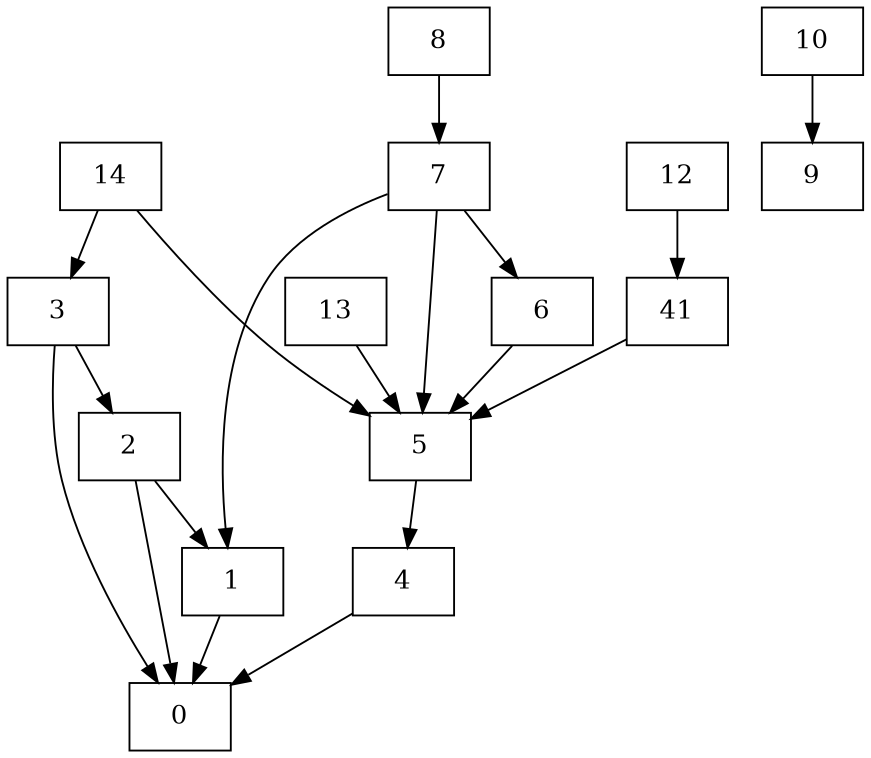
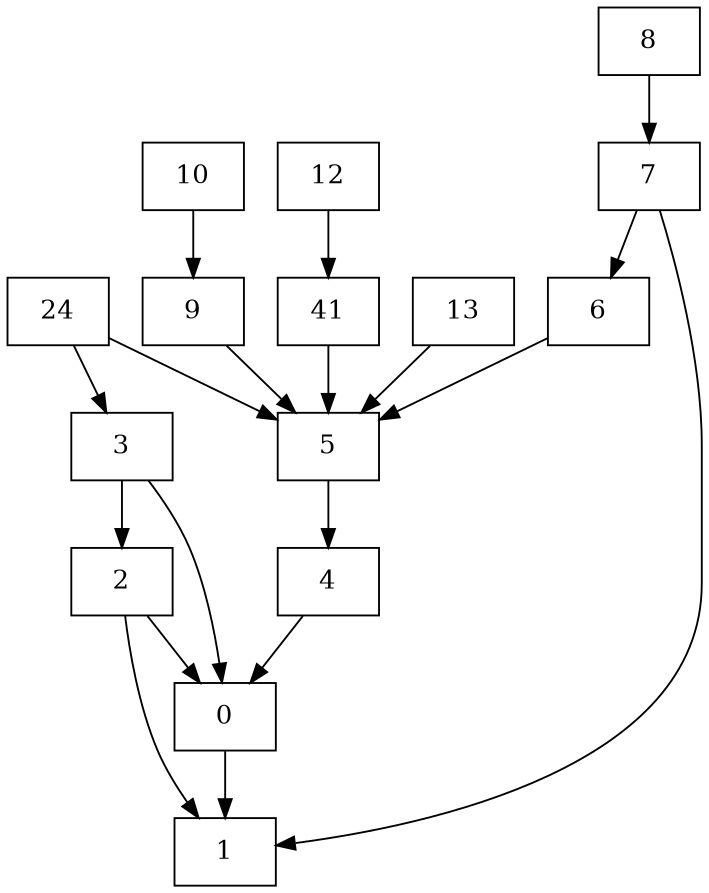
node "14": label "14" -> "24"
edge "7" -> "5": now "9" -> "5"
edge "1" -> "0": reversed
